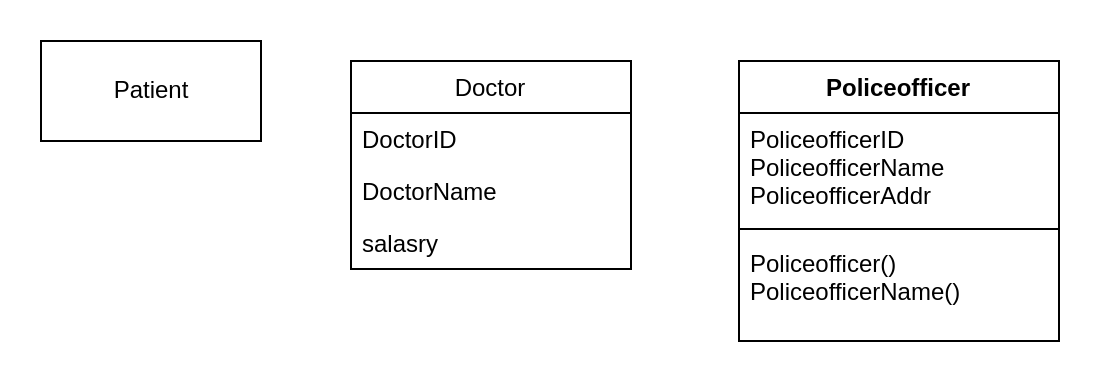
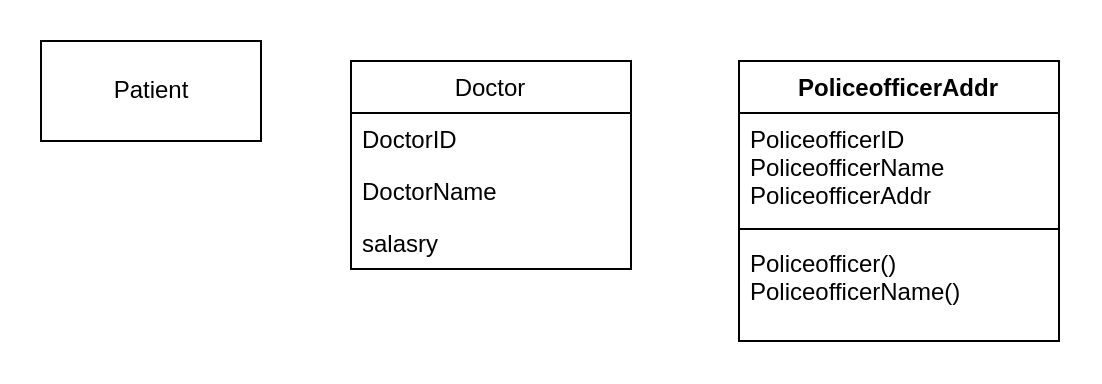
node "Policeofficer": label "Policeofficer" -> "PoliceofficerAddr"
